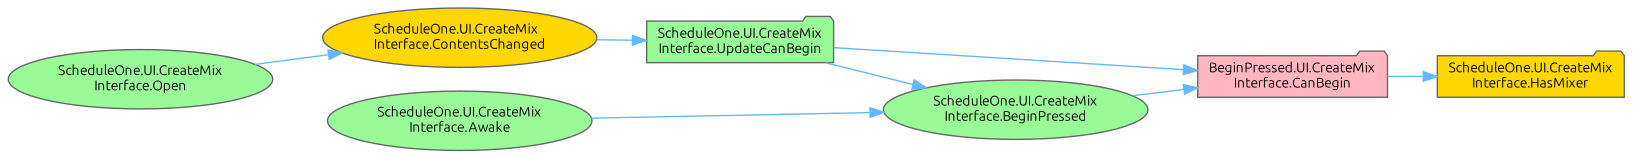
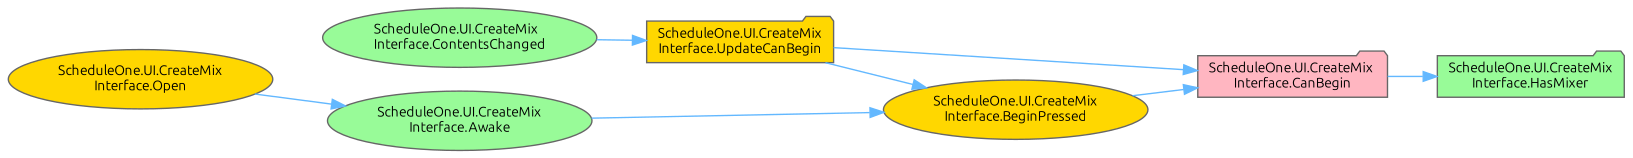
node "ScheduleOne.UI.CreateMix Interface.ContentsChanged": fillcolor gold -> palegreen
node "ScheduleOne.UI.CreateMix Interface.UpdateCanBegin": fillcolor palegreen -> gold
edge "ScheduleOne.UI.CreateMix Interface.Open" -> "ScheduleOne.UI.CreateMix Interface.ContentsChanged": now "ScheduleOne.UI.CreateMix Interface.Open" -> "ScheduleOne.UI.CreateMix Interface.Awake"
node "BeginPressed.UI.CreateMix Interface.CanBegin": label "BeginPressed.UI.CreateMix Interface.CanBegin" -> "ScheduleOne.UI.CreateMix Interface.CanBegin"
node "ScheduleOne.UI.CreateMix Interface.HasMixer": fillcolor gold -> palegreen
node "ScheduleOne.UI.CreateMix Interface.Open": fillcolor palegreen -> gold
node "ScheduleOne.UI.CreateMix Interface.BeginPressed": fillcolor palegreen -> gold
